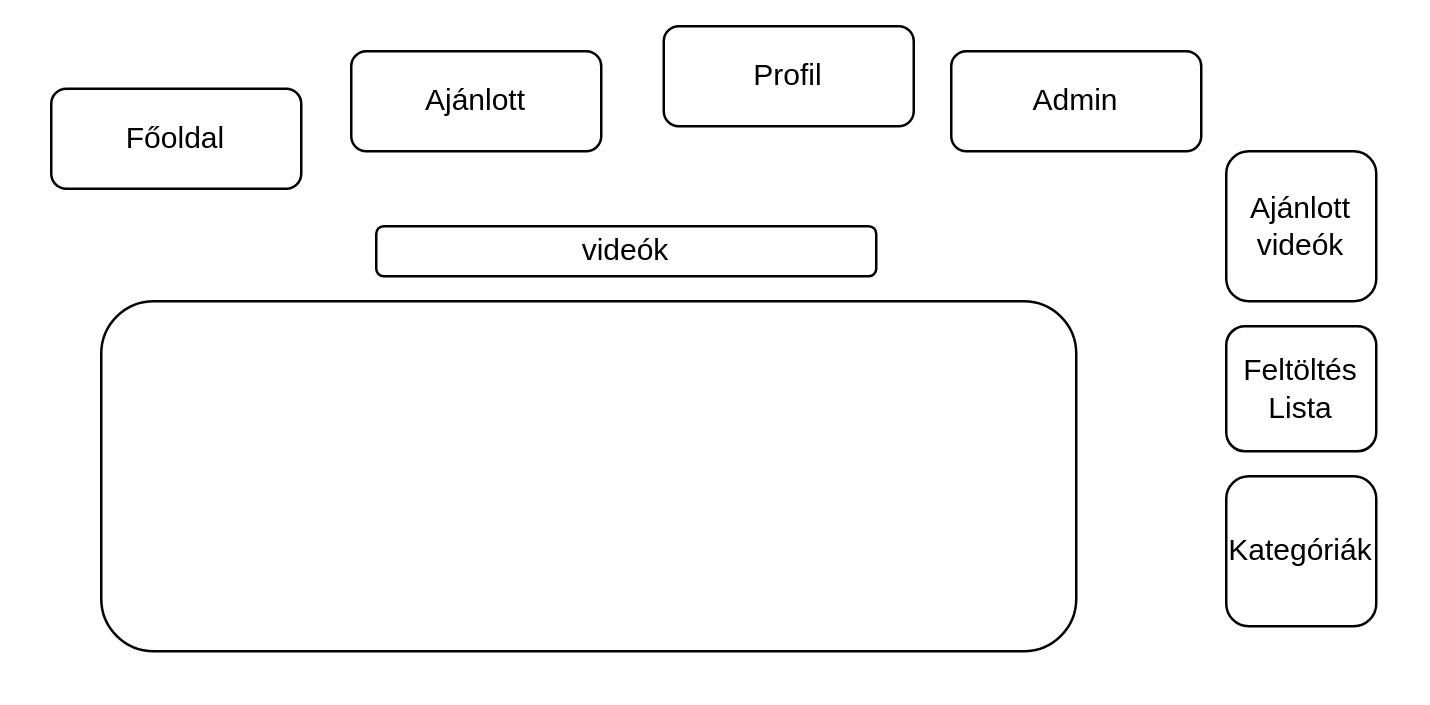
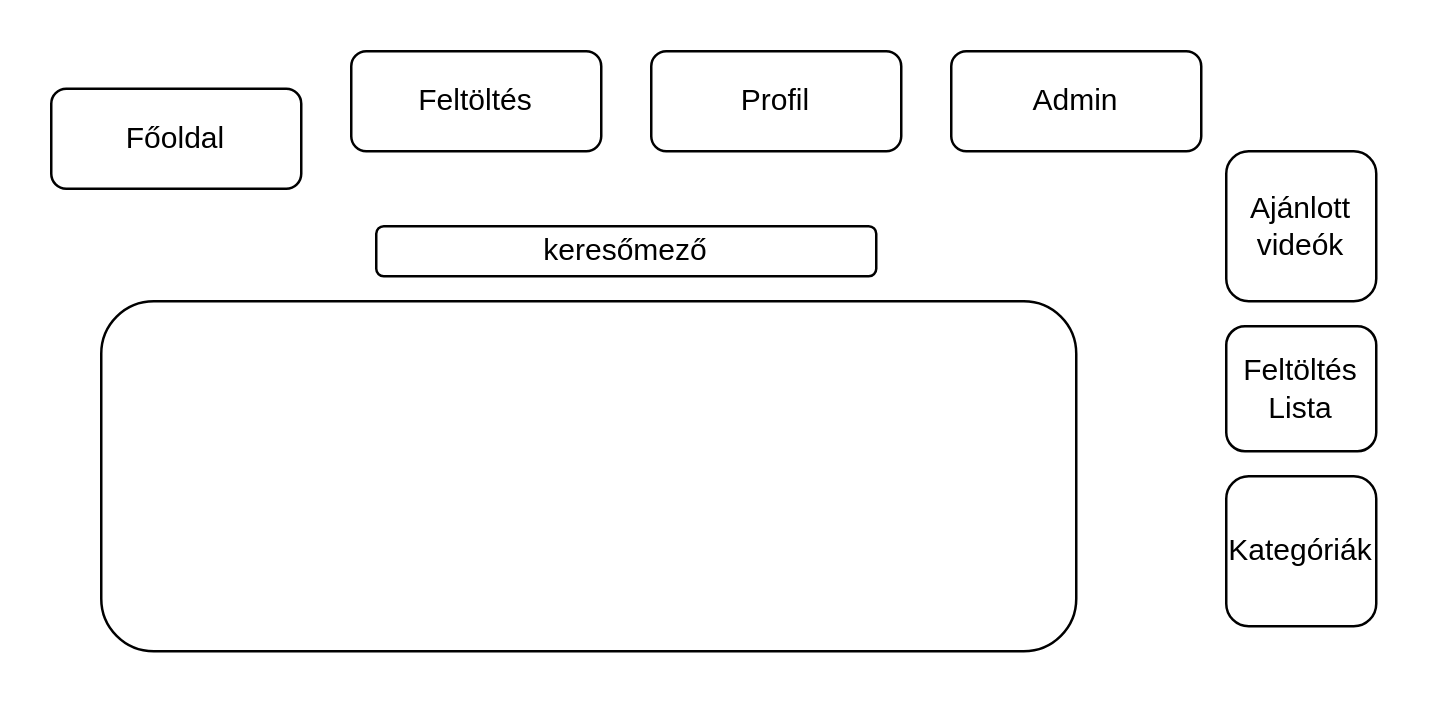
node "Profil": moved (789, 76) -> (776, 101)
node "Ajánlott": label "Ajánlott" -> "Feltöltés"
node "videók": label "videók" -> "keresőmező"
